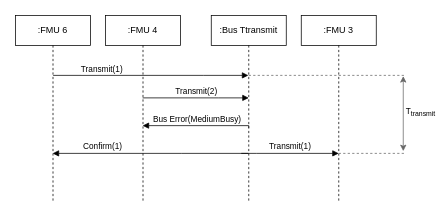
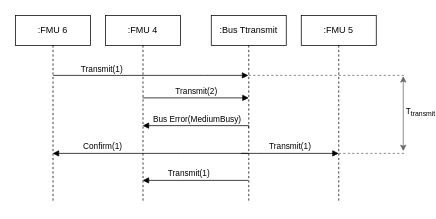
node ":FMU 3": label ":FMU 3" -> ":FMU 5"
edge ":Bus Ttransmit" -> ":FMU 4": added, label "Transmit(1)"
